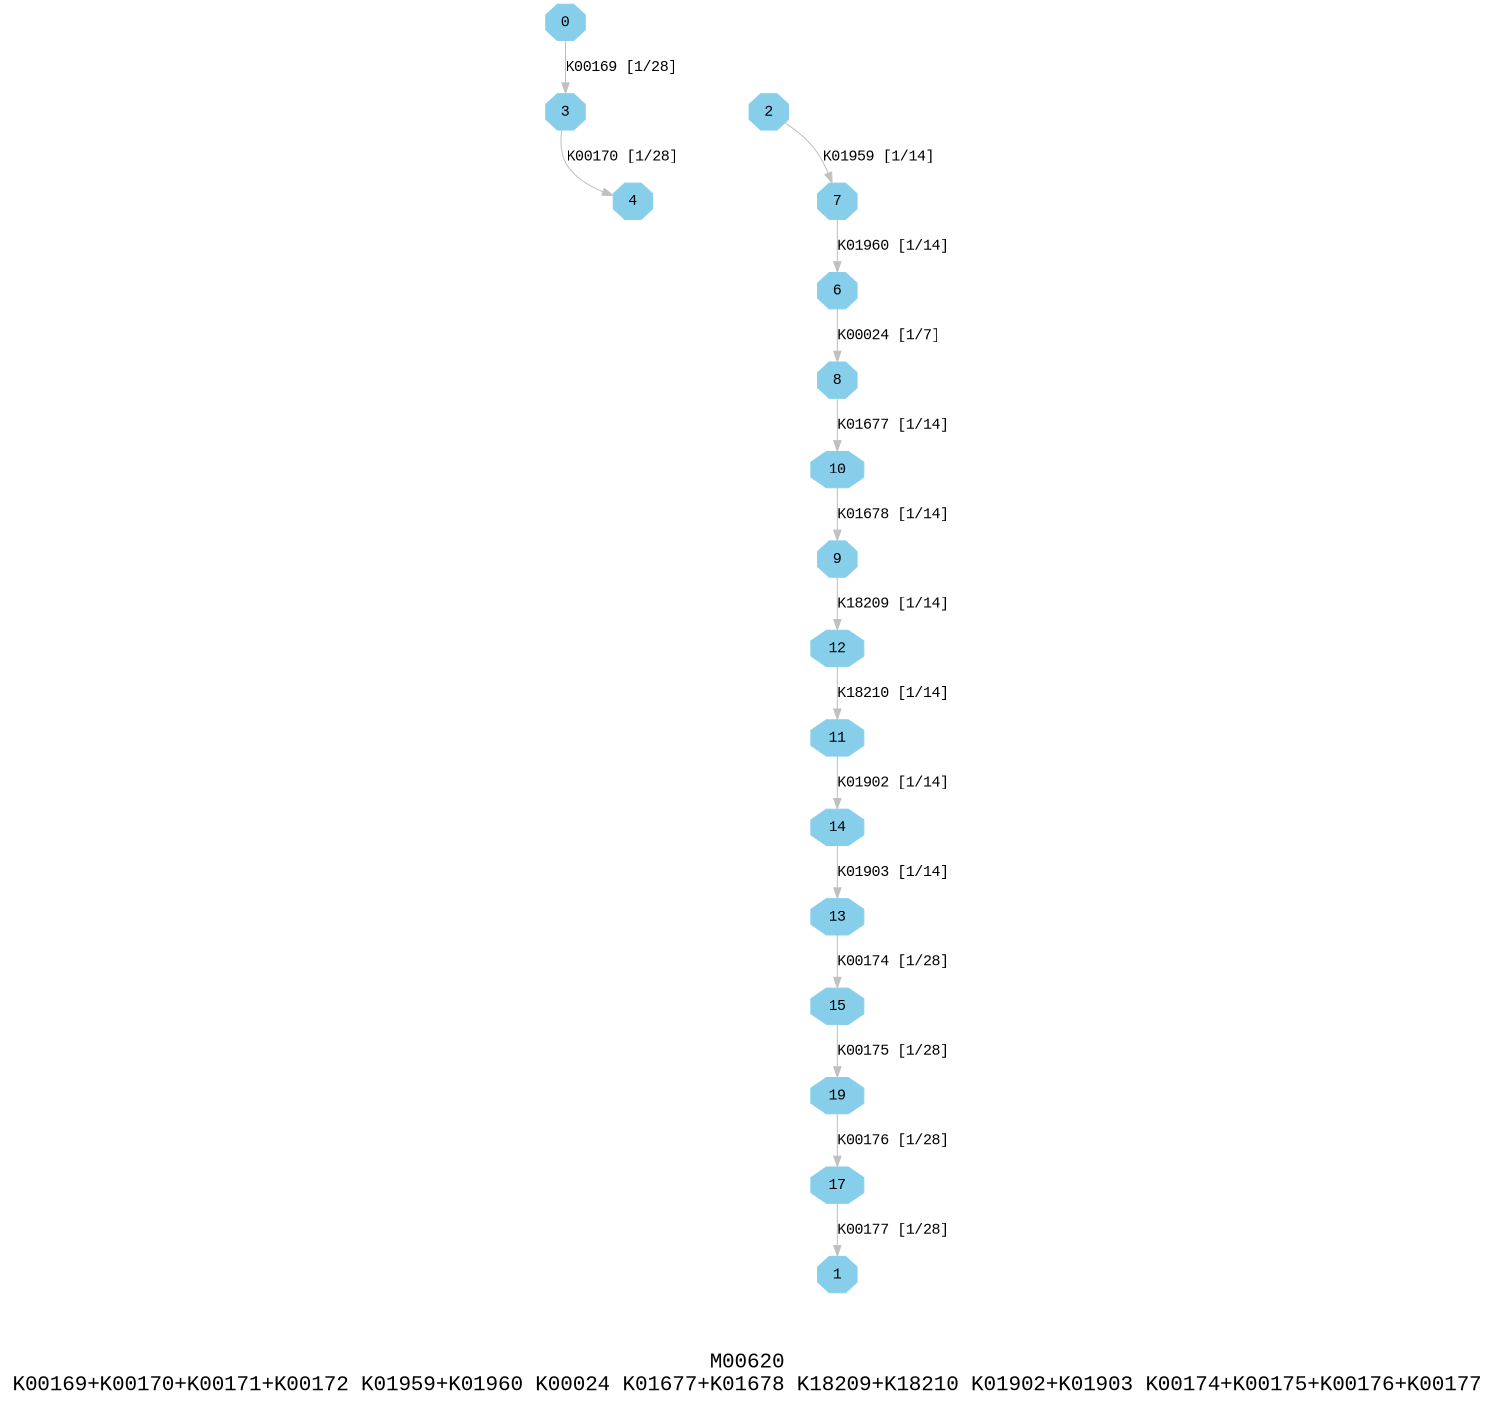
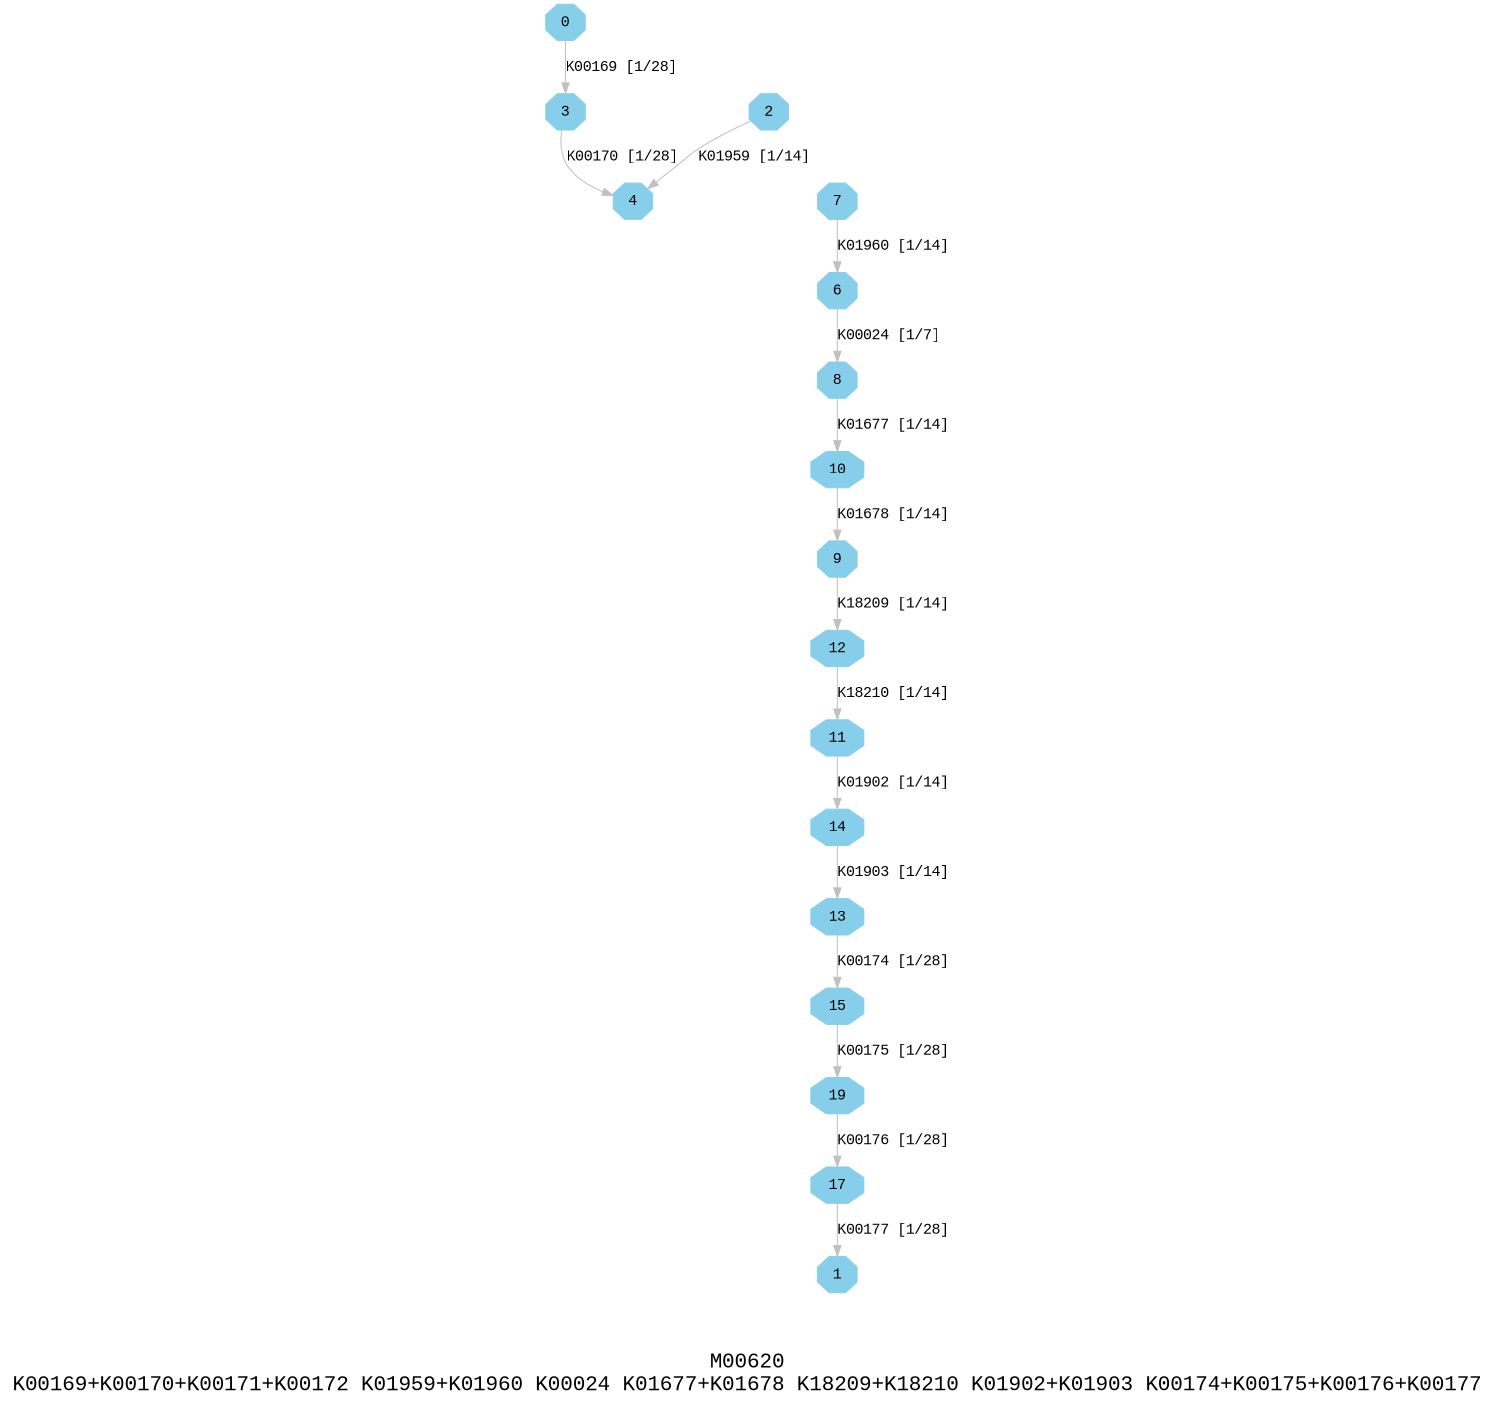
edge "2" -> "7": now "2" -> "4"
